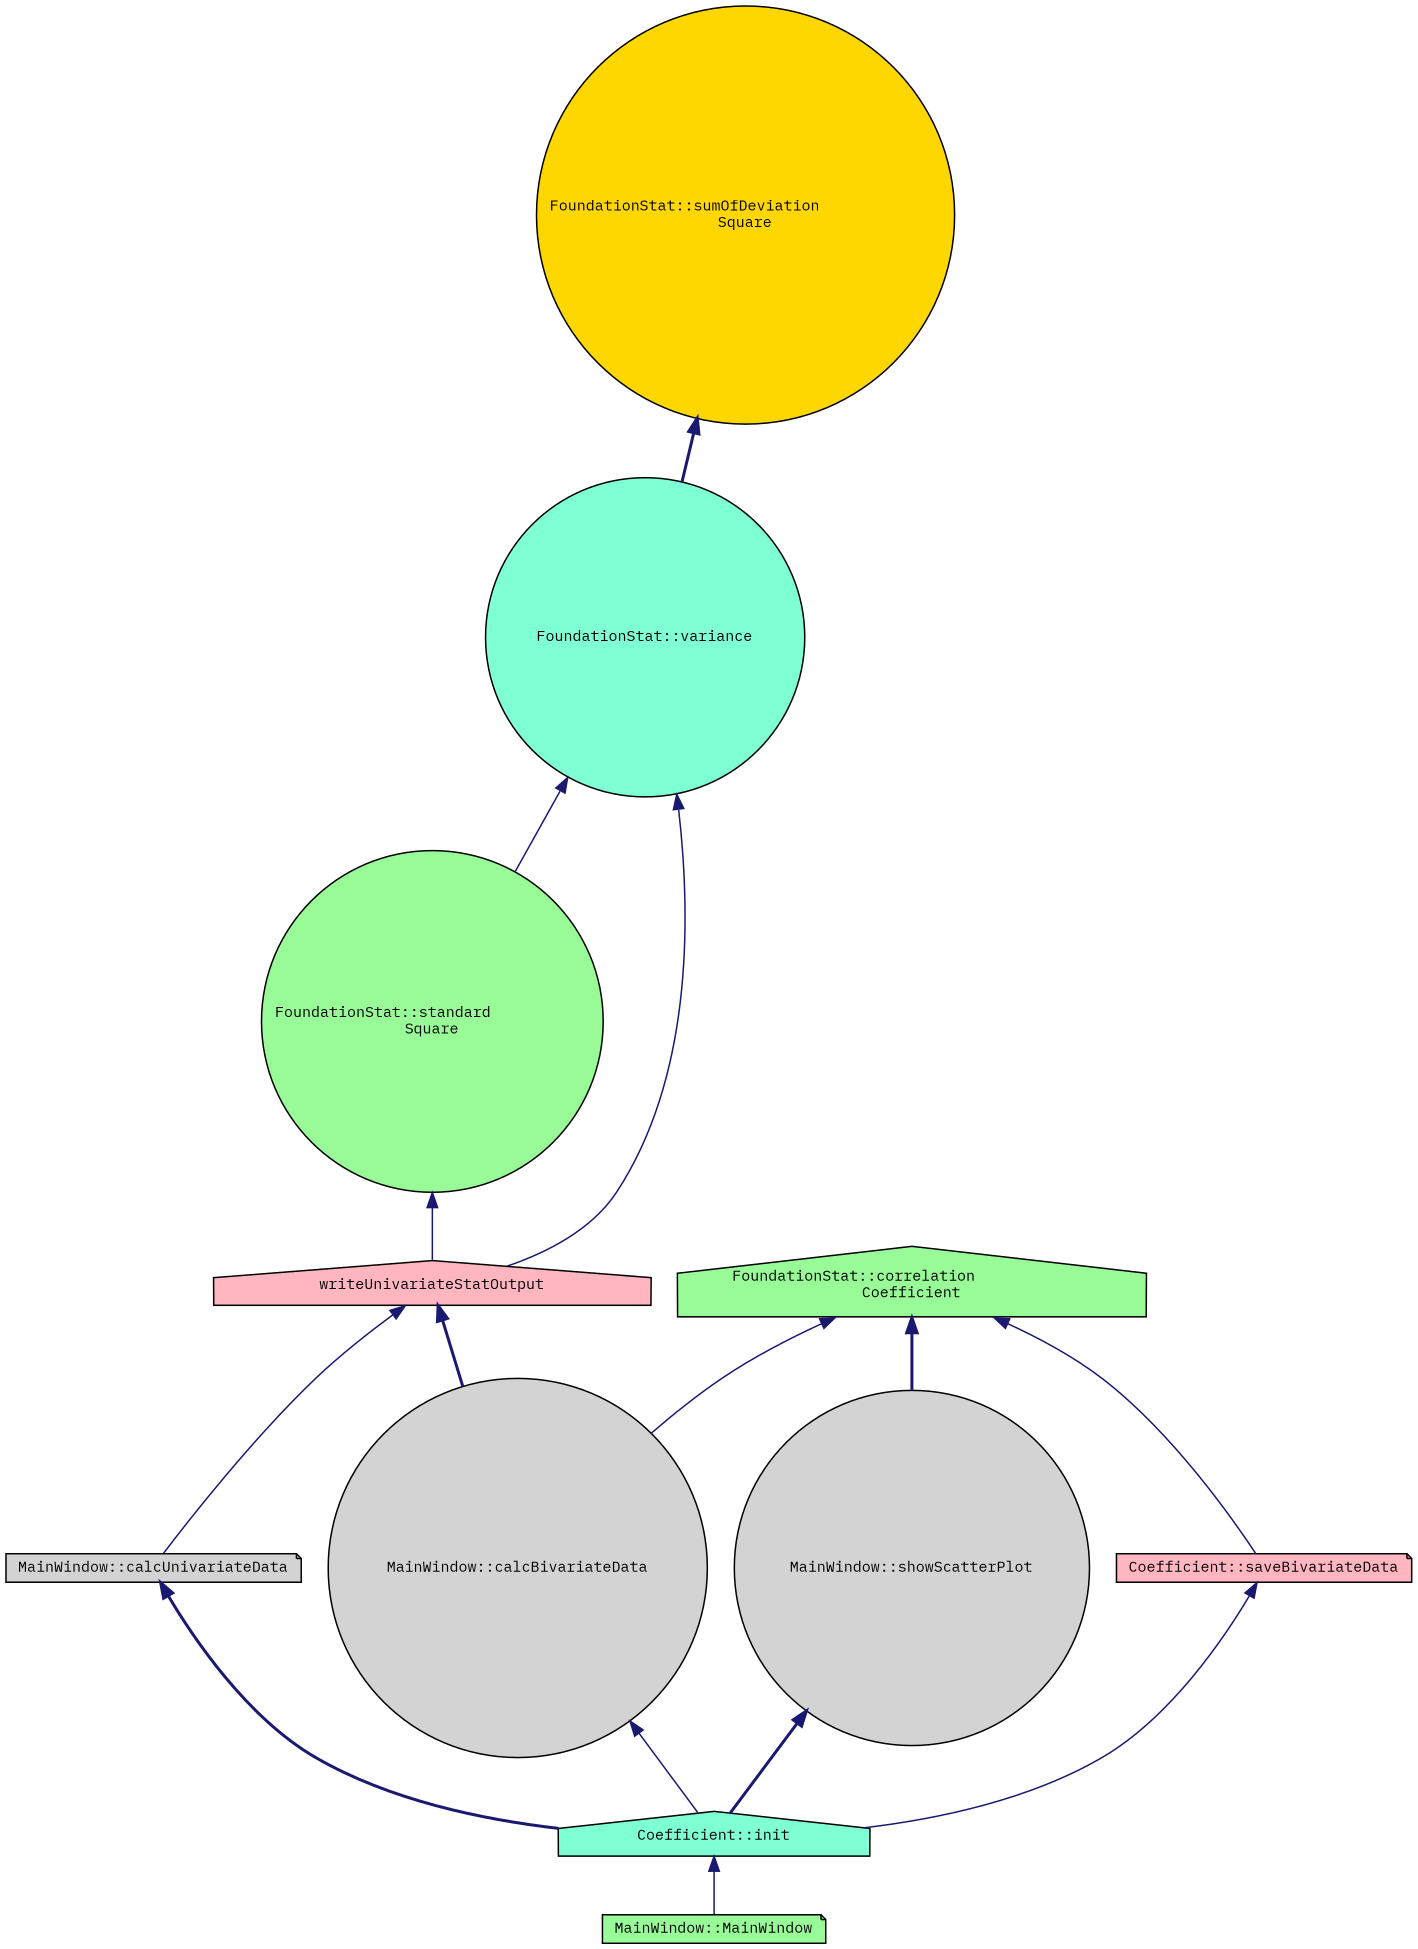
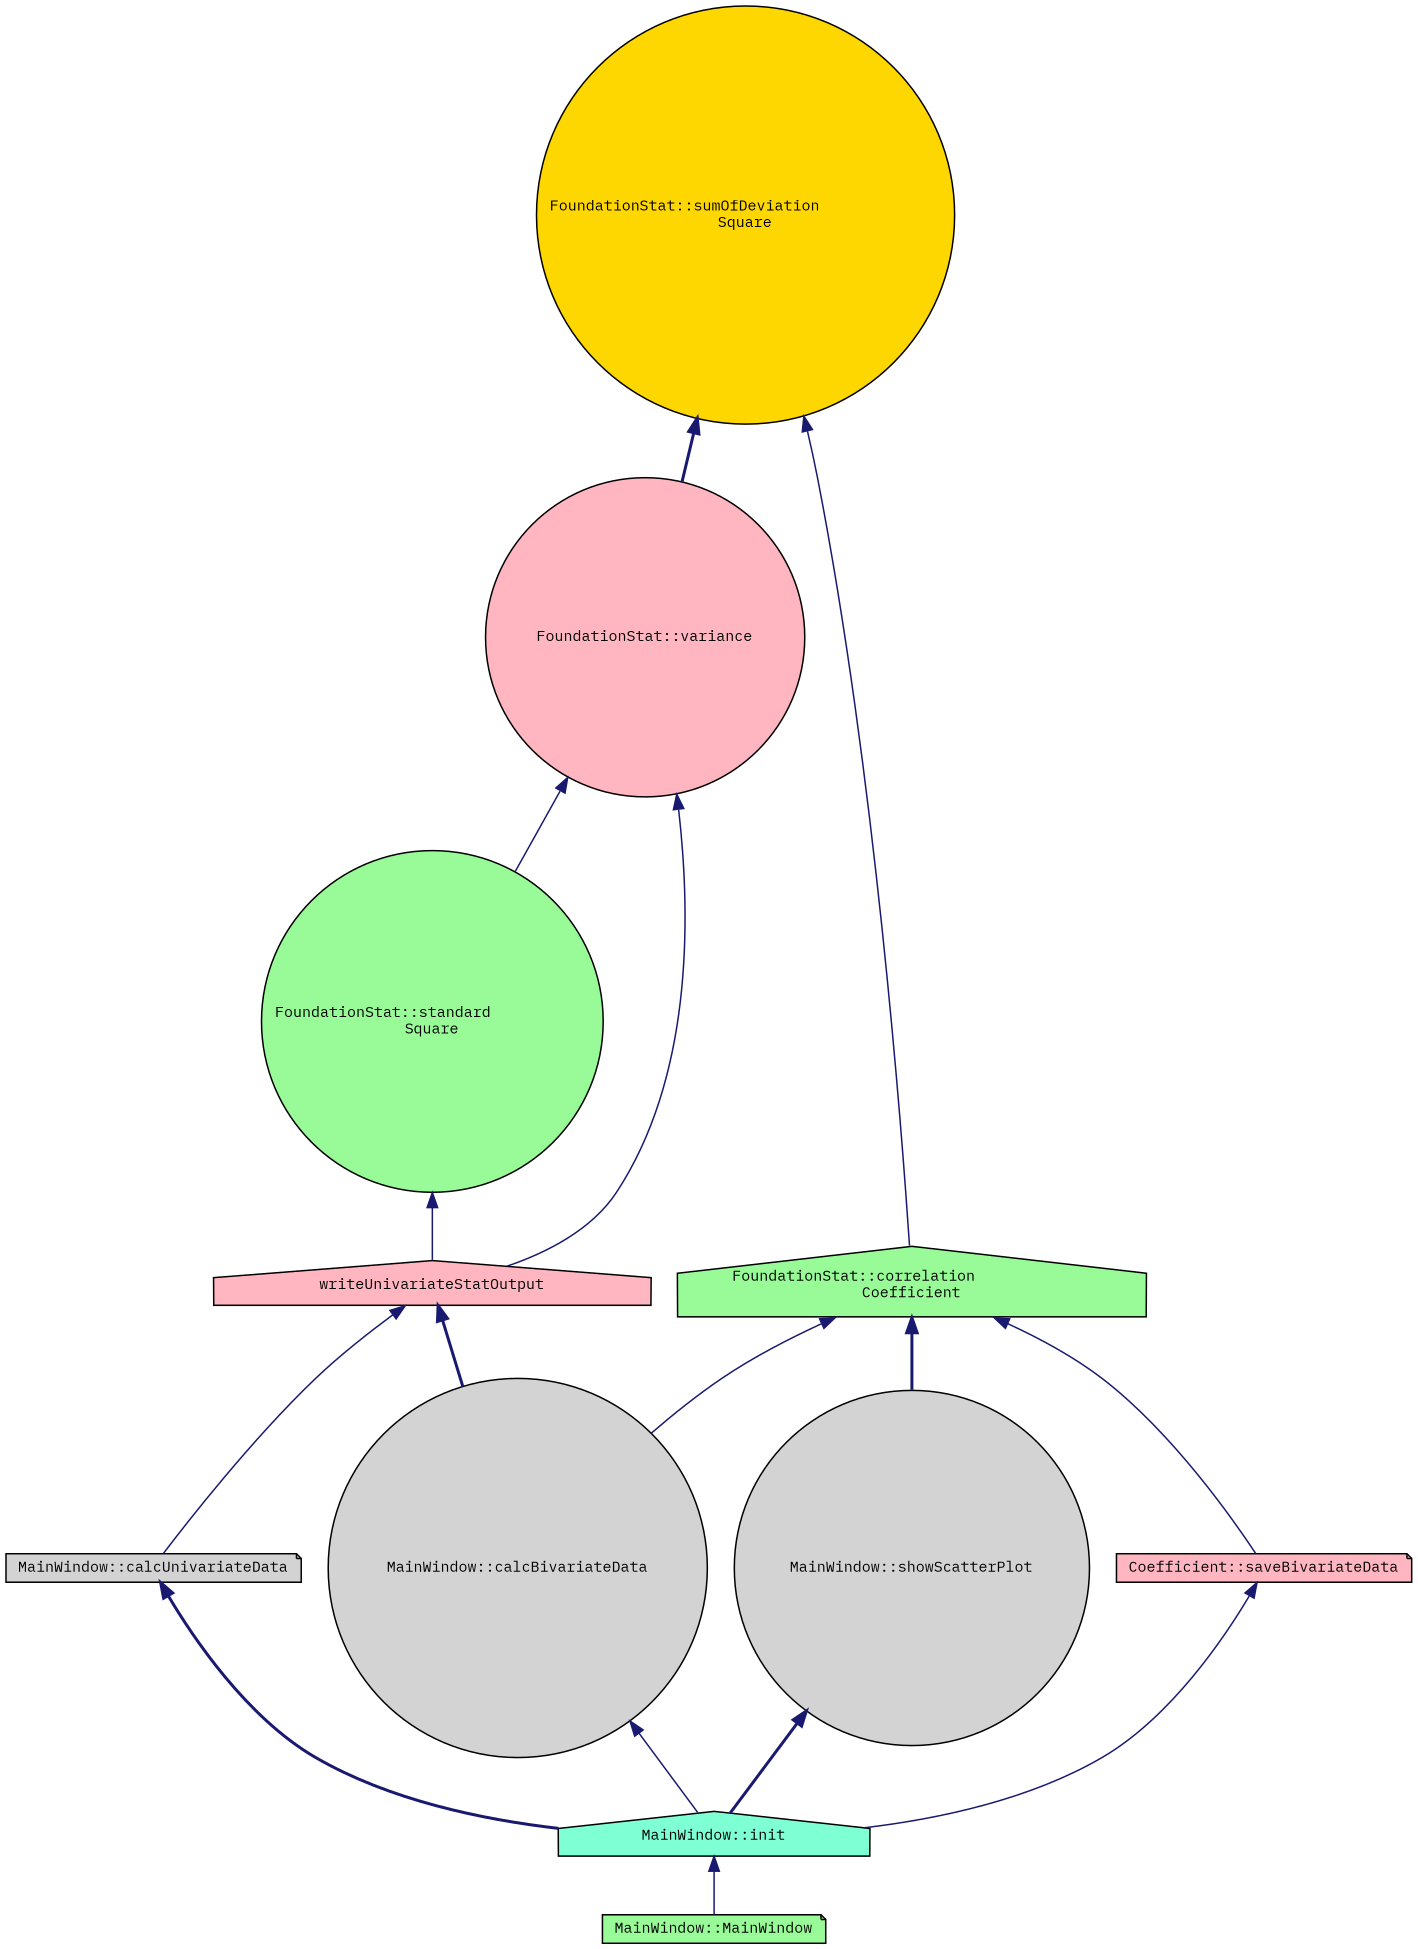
node "FoundationStat::variance": fillcolor aquamarine -> lightpink
edge "FoundationStat::correlation Coefficient" -> "FoundationStat::sumOfDeviation Square": added
node "Coefficient::init": label "Coefficient::init" -> "MainWindow::init"
